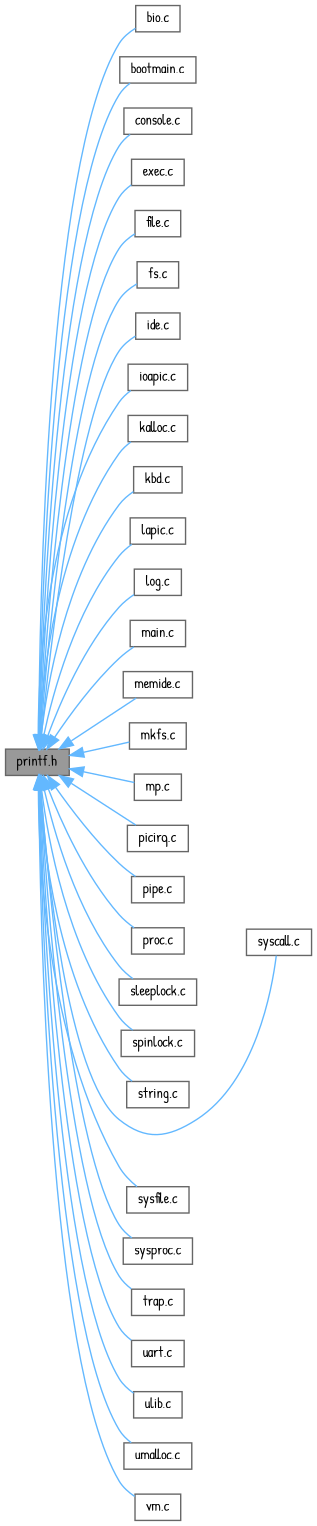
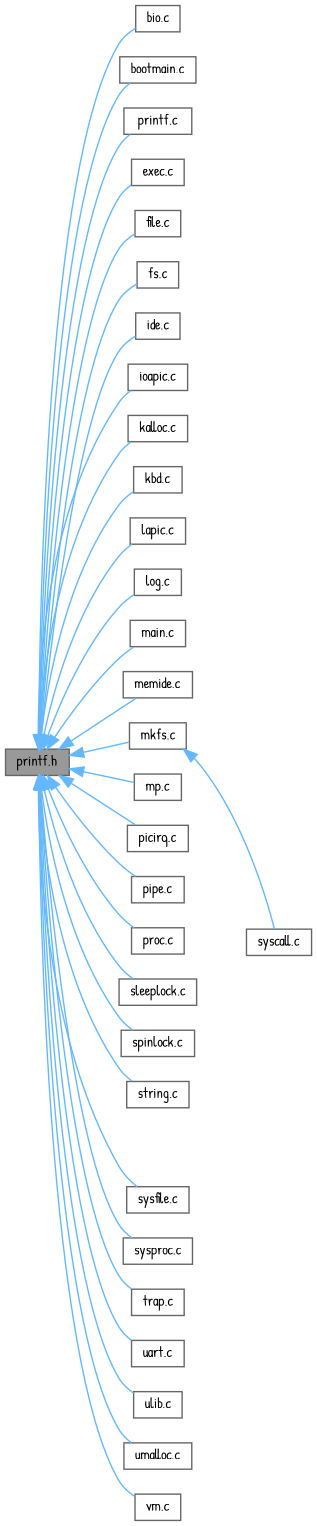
node "console.c": label "console.c" -> "printf.c"
edge "syscall.c" -> "printf.h": now "syscall.c" -> "mkfs.c"
